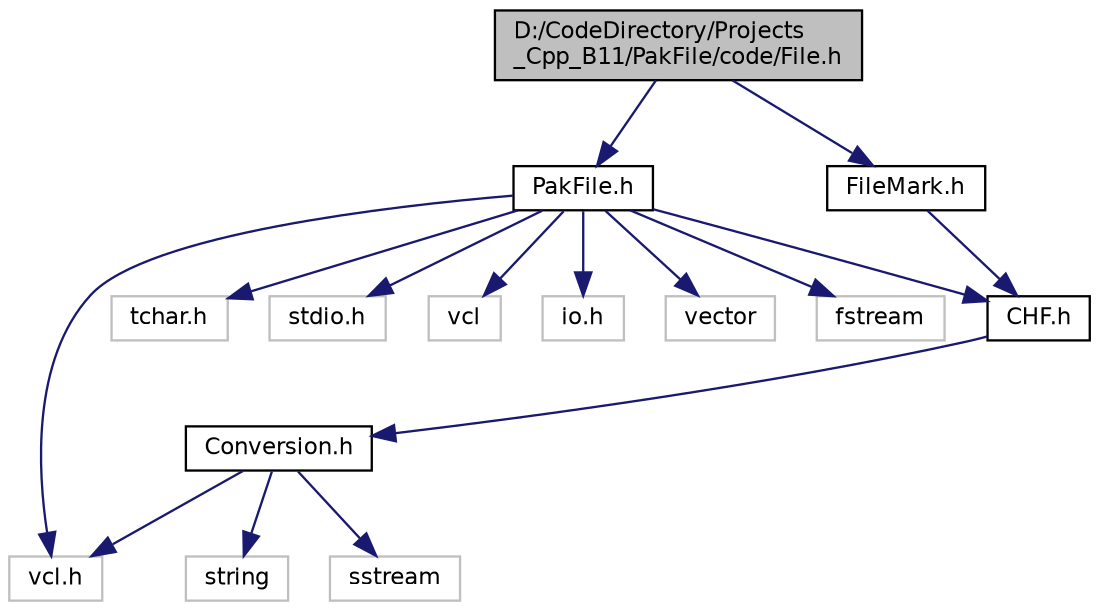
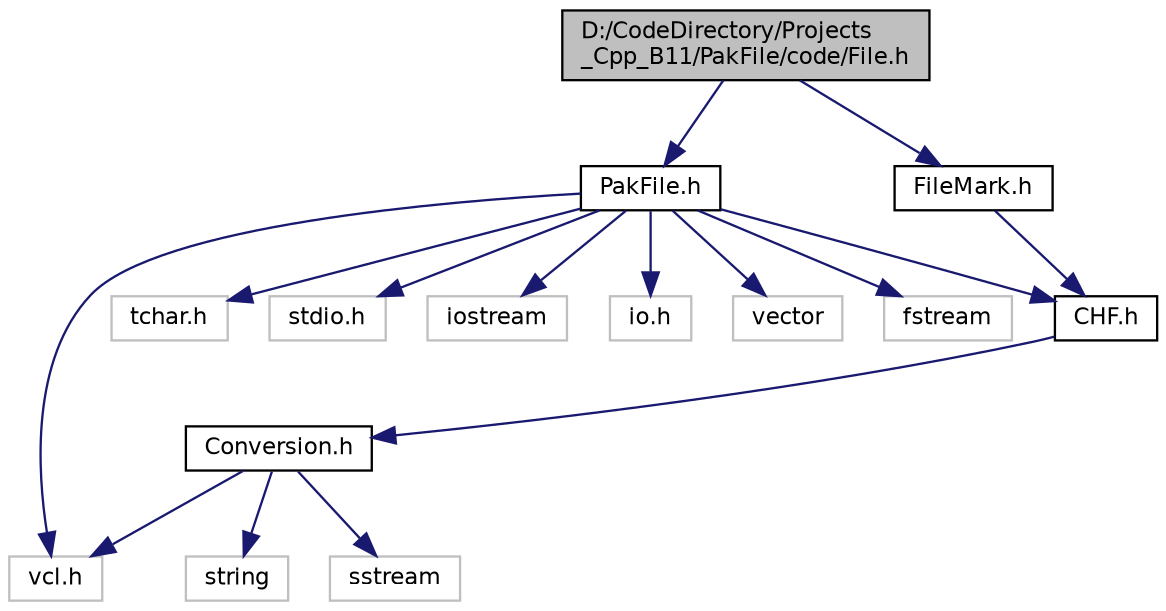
node "vcl": label "vcl" -> "iostream"
